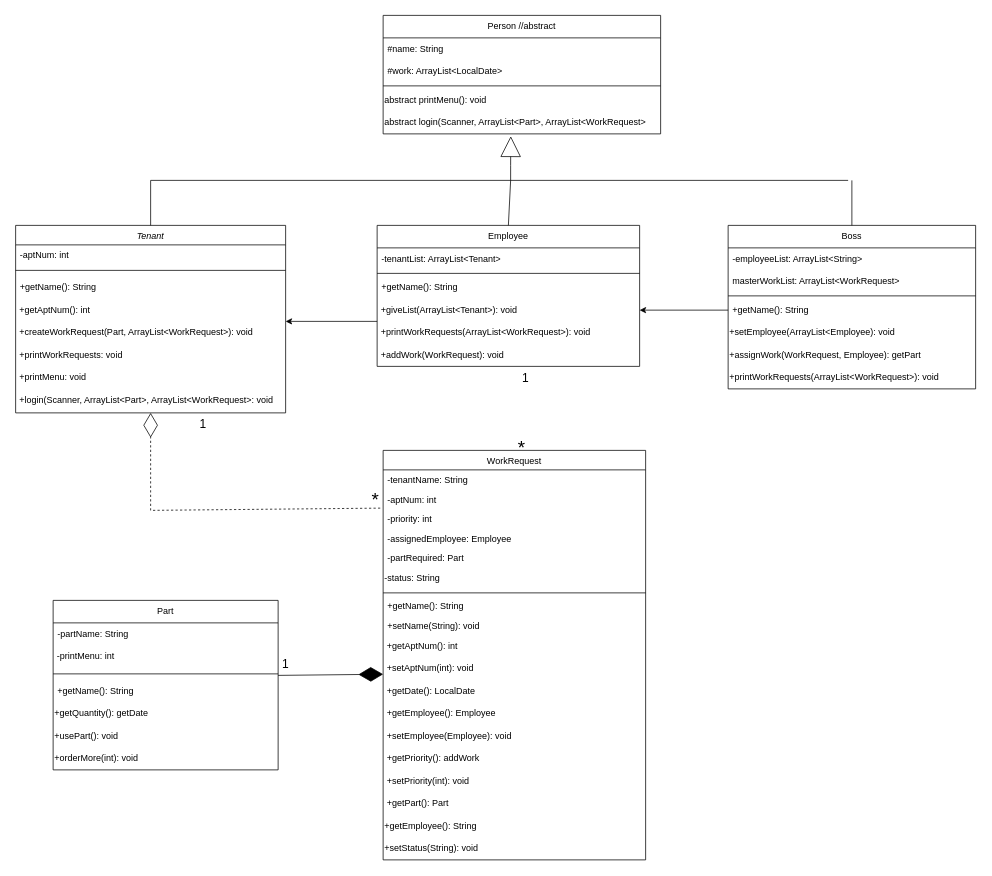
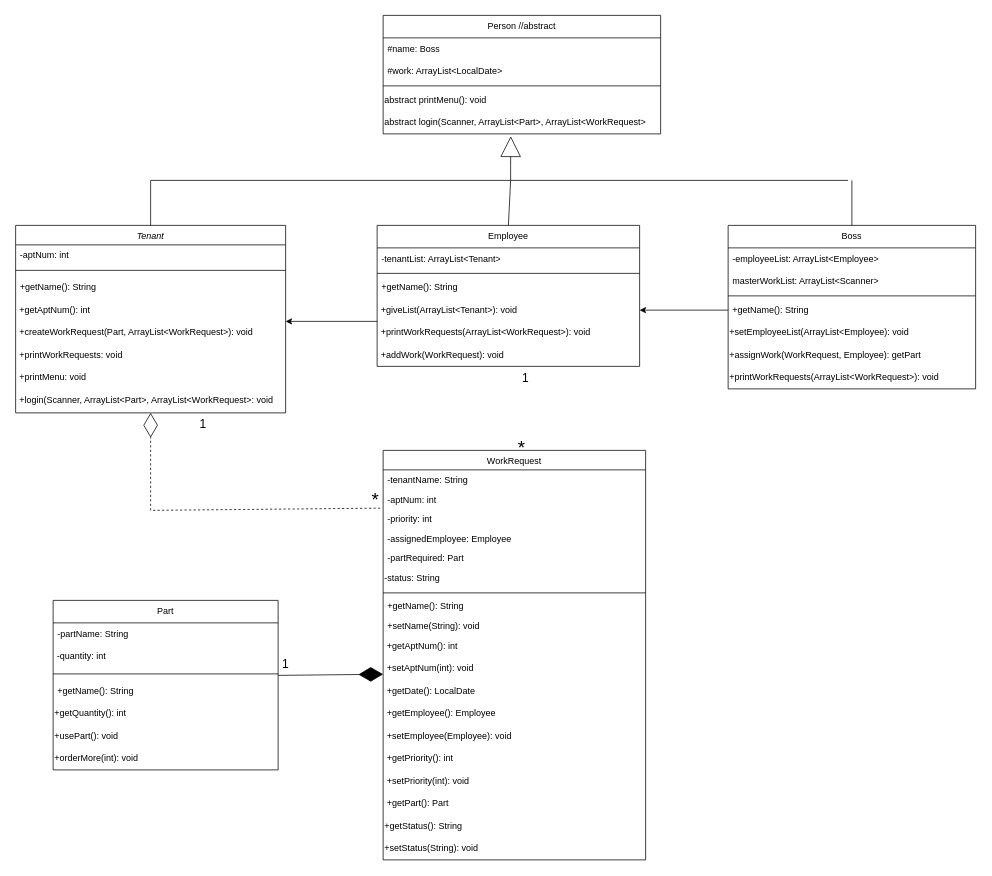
node "#name: String": label "#name: String" -> "#name: Boss"
node "-employeeList: ArrayList<String>": label "-employeeList: ArrayList<String>" -> "-employeeList: ArrayList<Employee>"
node "masterWorkList: ArrayList<WorkRequest>": label "masterWorkList: ArrayList<WorkRequest>" -> "masterWorkList: ArrayList<Scanner>"
node "+setEmployee(ArrayList<Employee): void": label "+setEmployee(ArrayList<Employee): void" -> "+setEmployeeList(ArrayList<Employee): void"
node "-printMenu: int": label "-printMenu: int" -> "-quantity: int"
node "+getQuantity(): getDate": label "+getQuantity(): getDate" -> "+getQuantity(): int"
node "+getPriority(): addWork": label "+getPriority(): addWork" -> "+getPriority(): int"
node "+getEmployee(): String": label "+getEmployee(): String" -> "+getStatus(): String"
